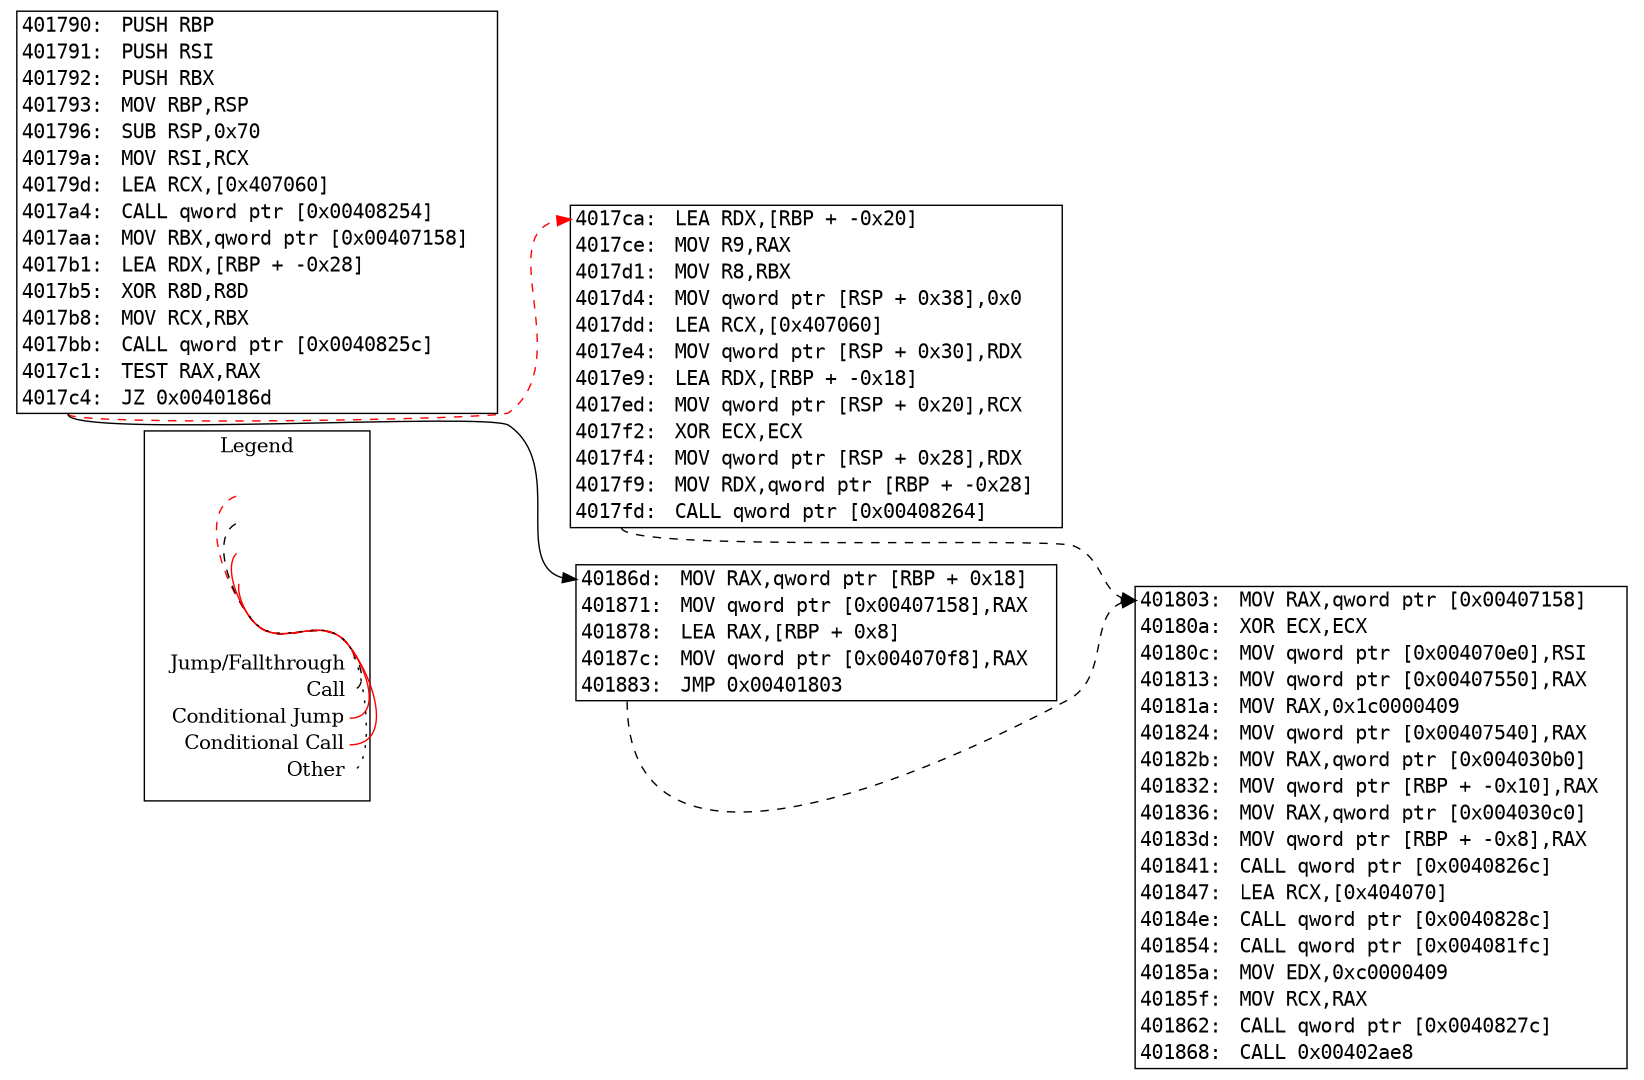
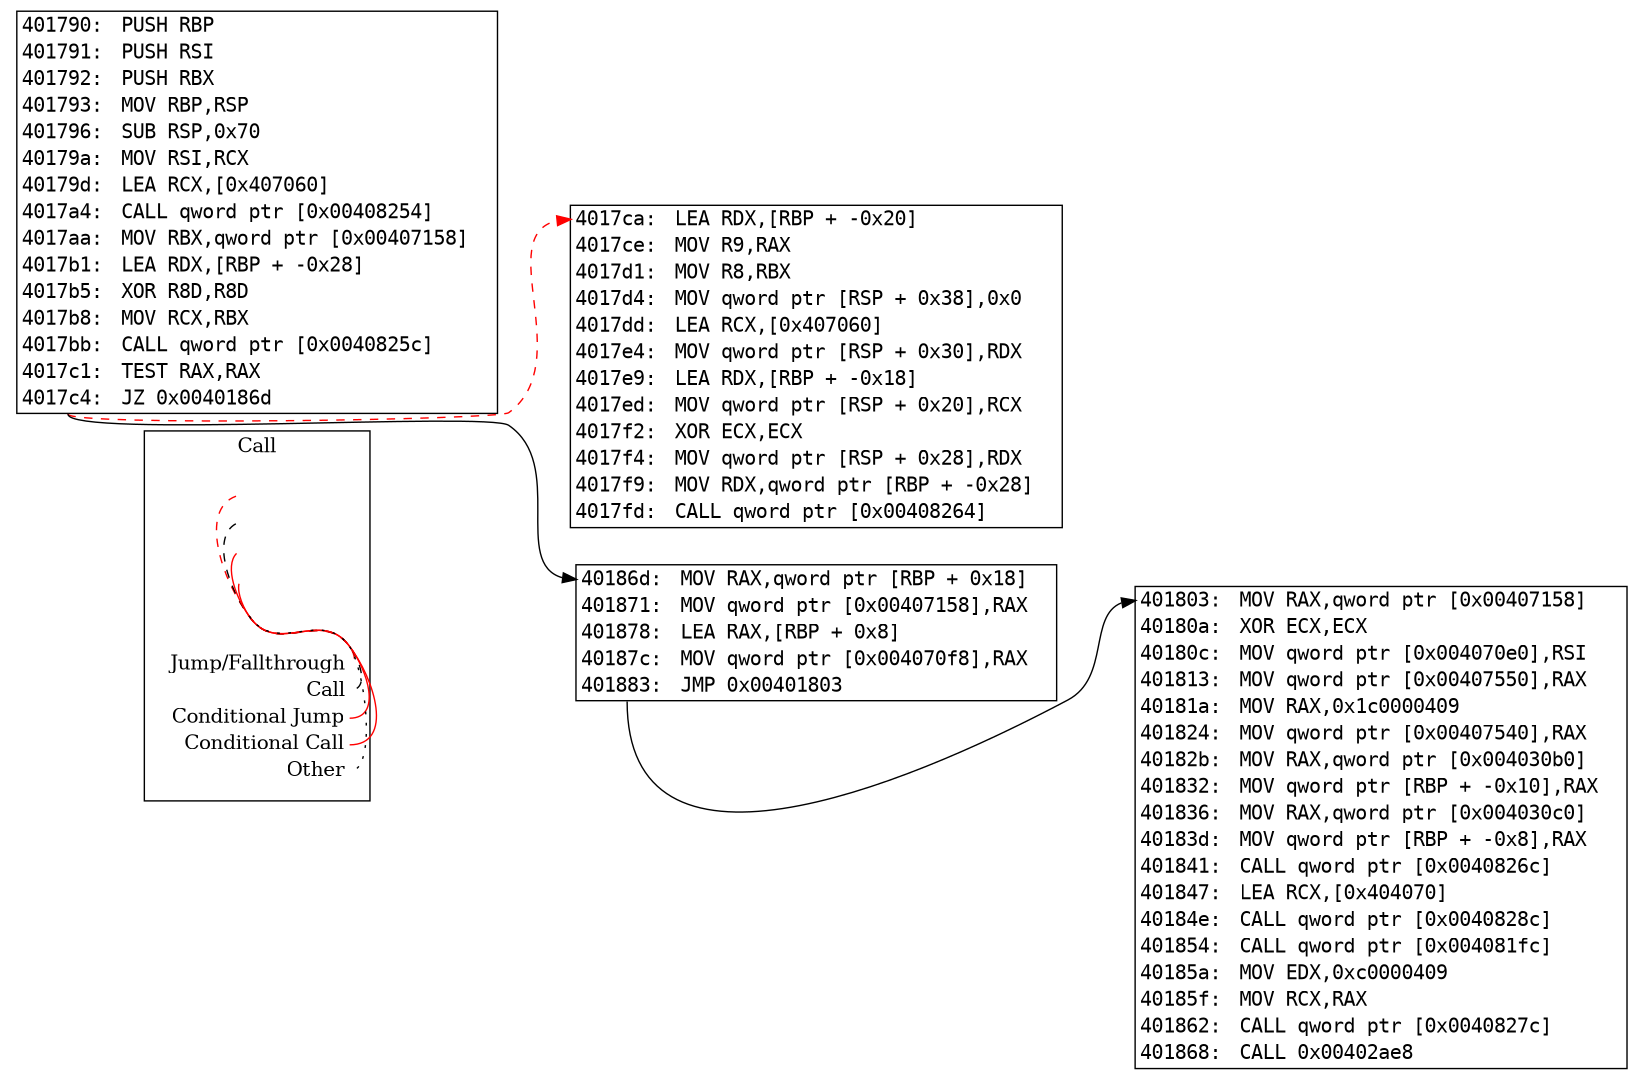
cluster "Legend": label "Legend" -> "Call"
edge "4017ca:" -> "401803:": removed
edge "40186d:" -> "401803:": style dashed -> solid
